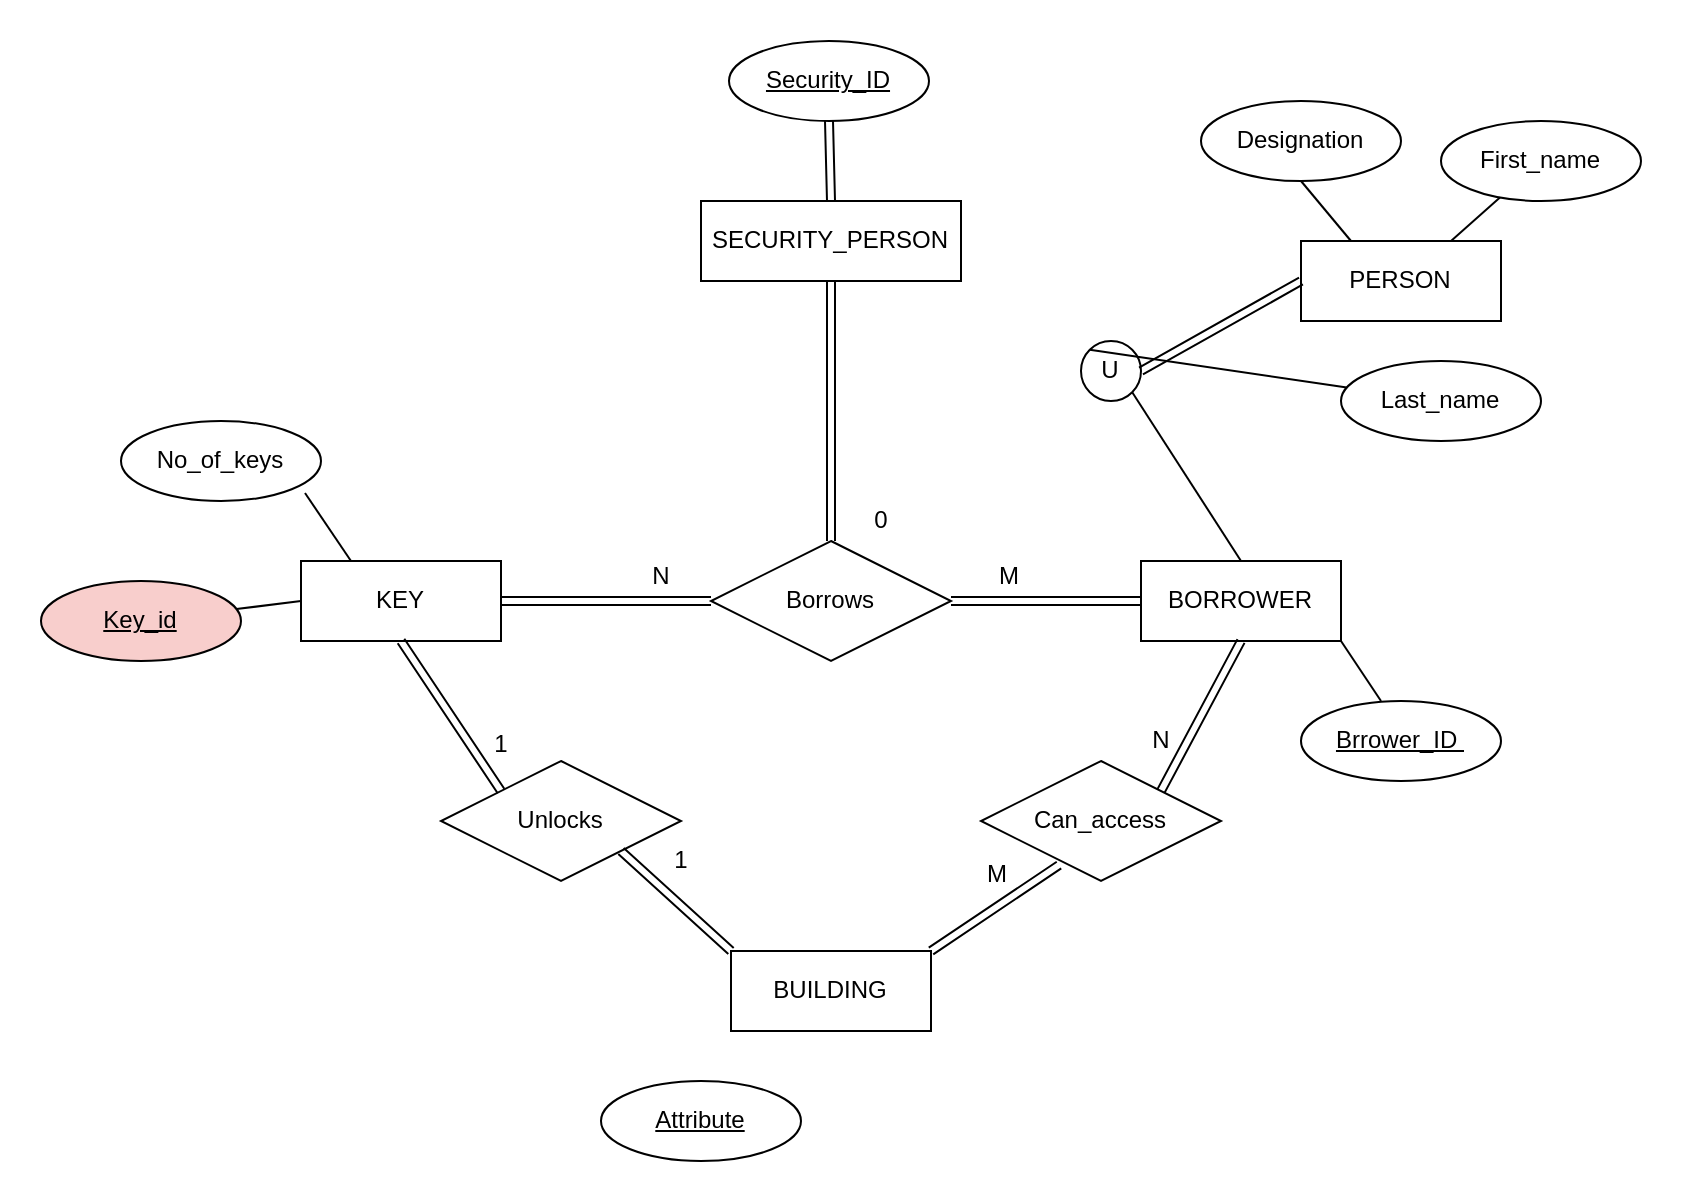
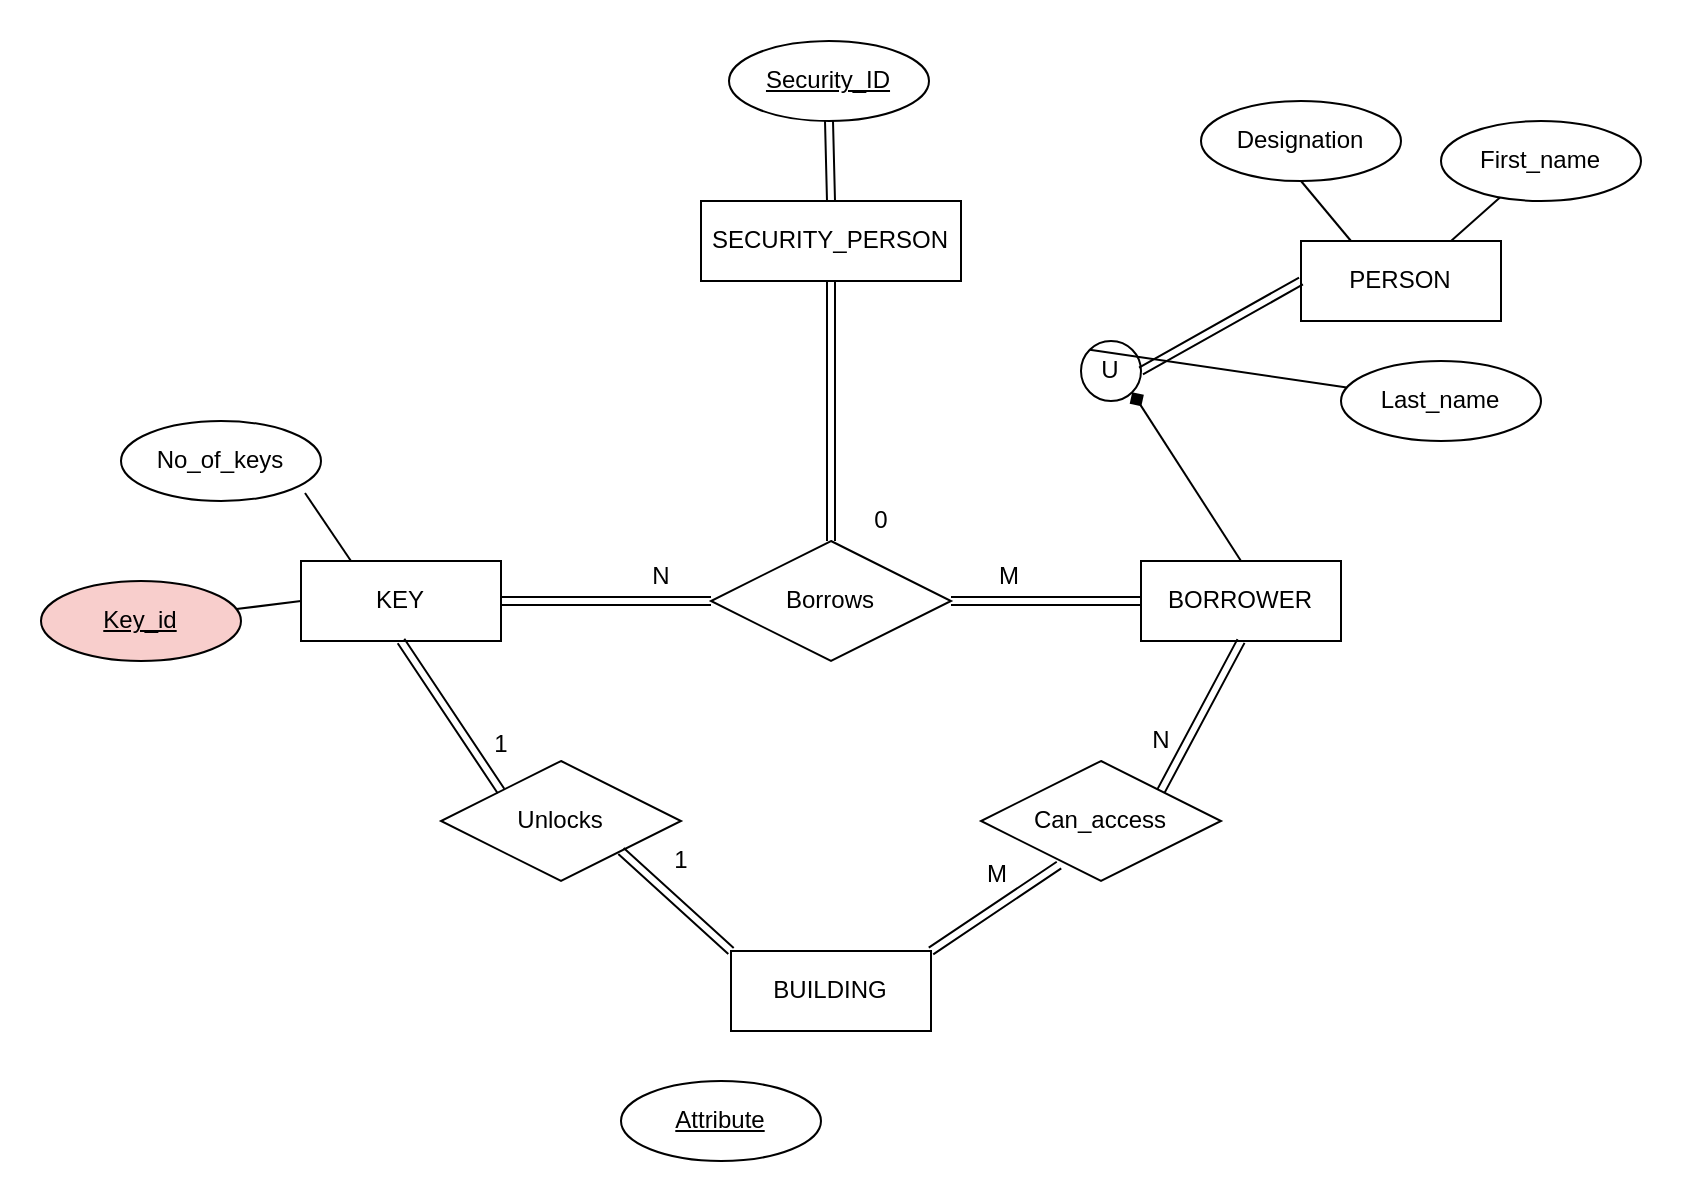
edge "U" -- "BORROWER": arrowhead none -> diamond
edge "BORROWER" -- "Brrower_ID": removed
node "Brrower_ID": removed
node "Attribute": moved (701, 1121) -> (721, 1121)
